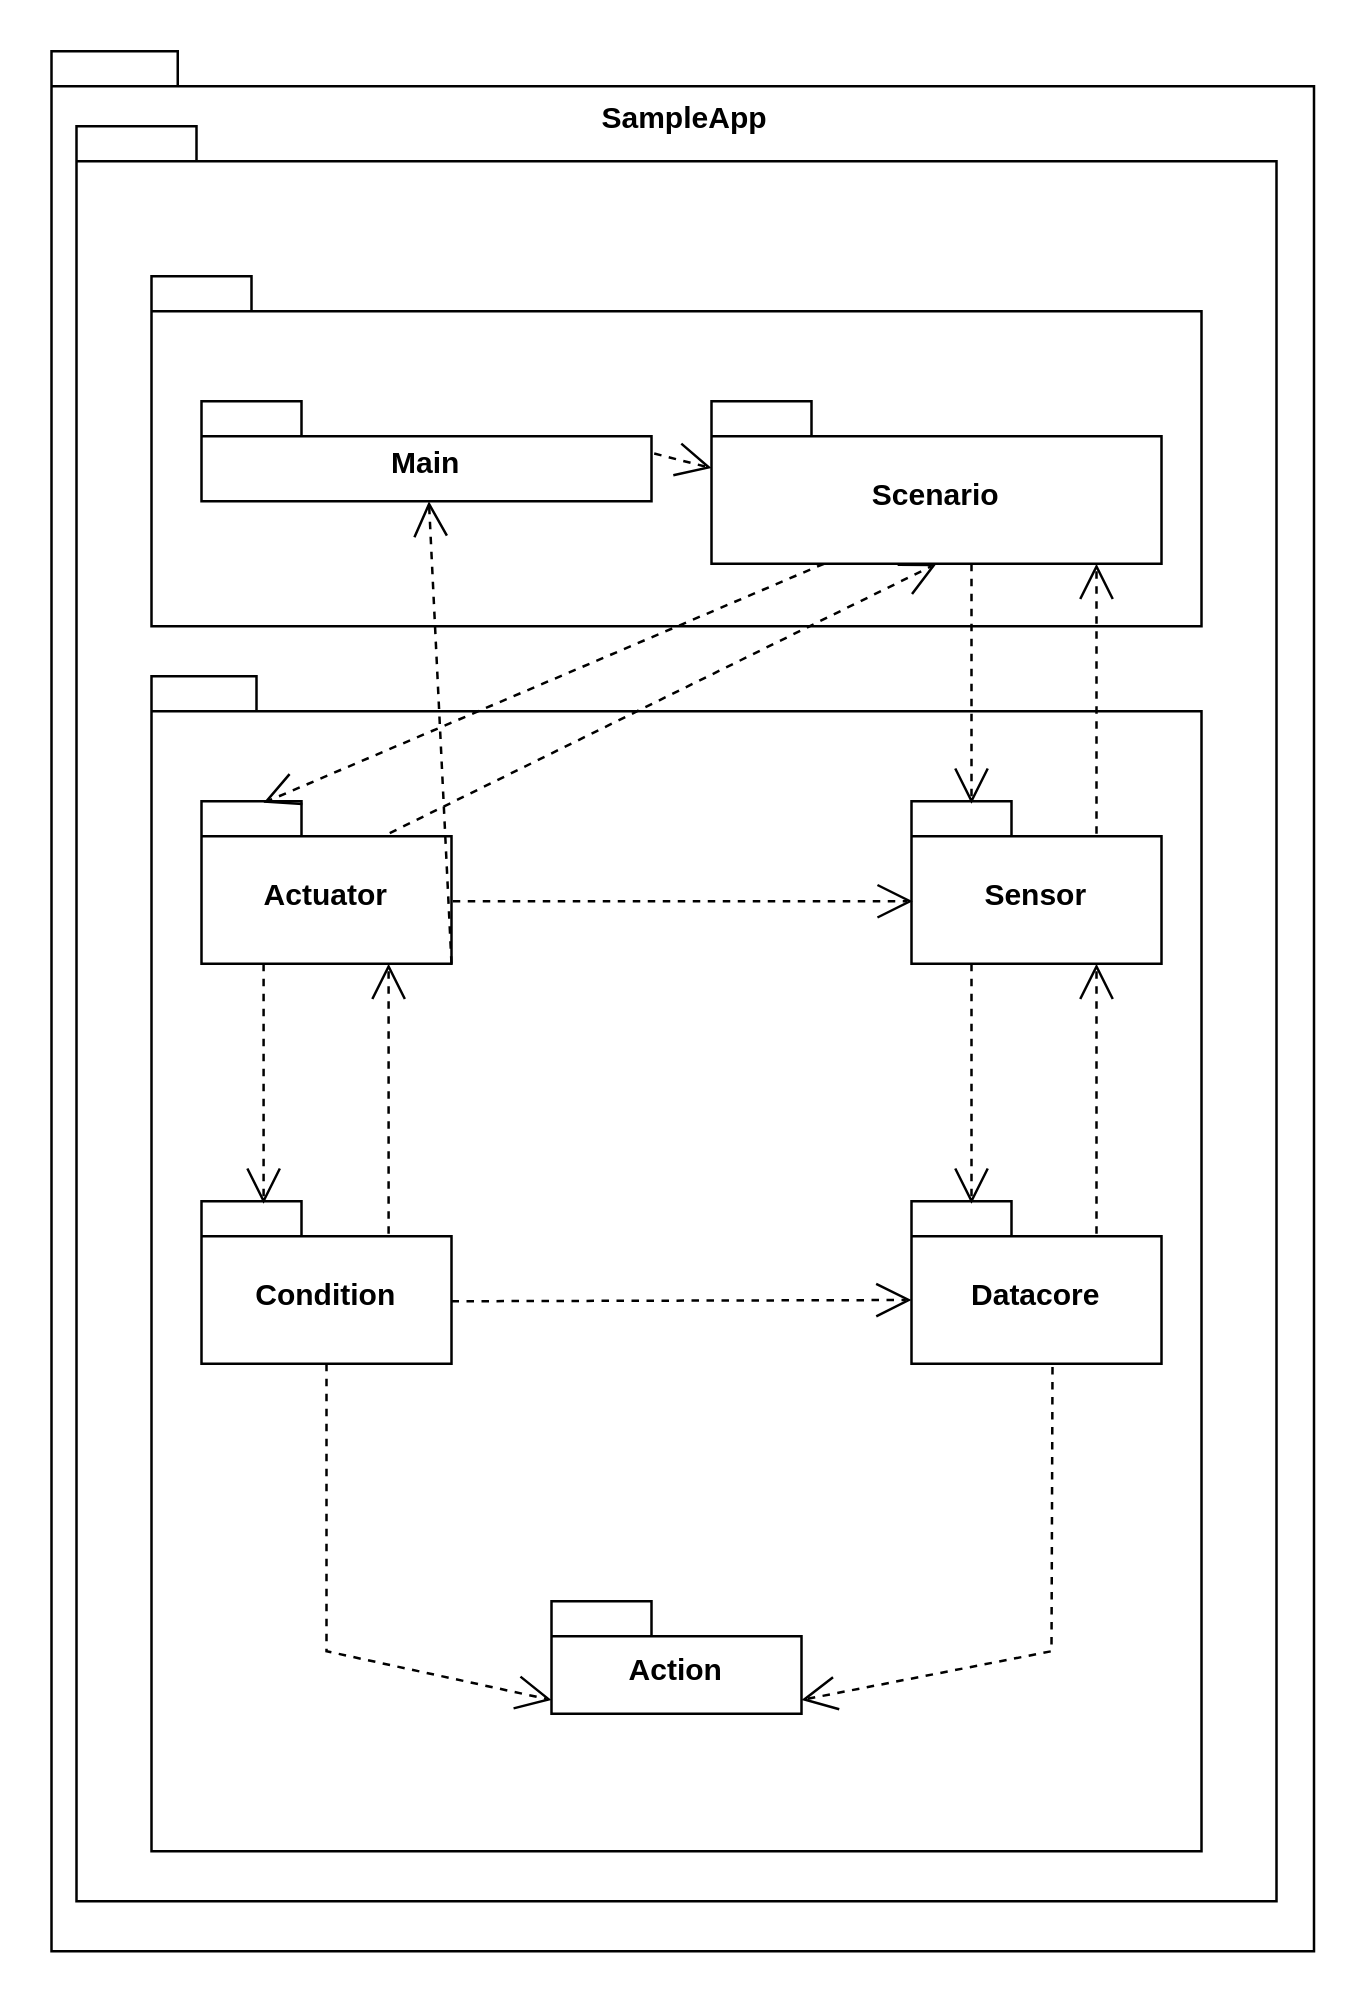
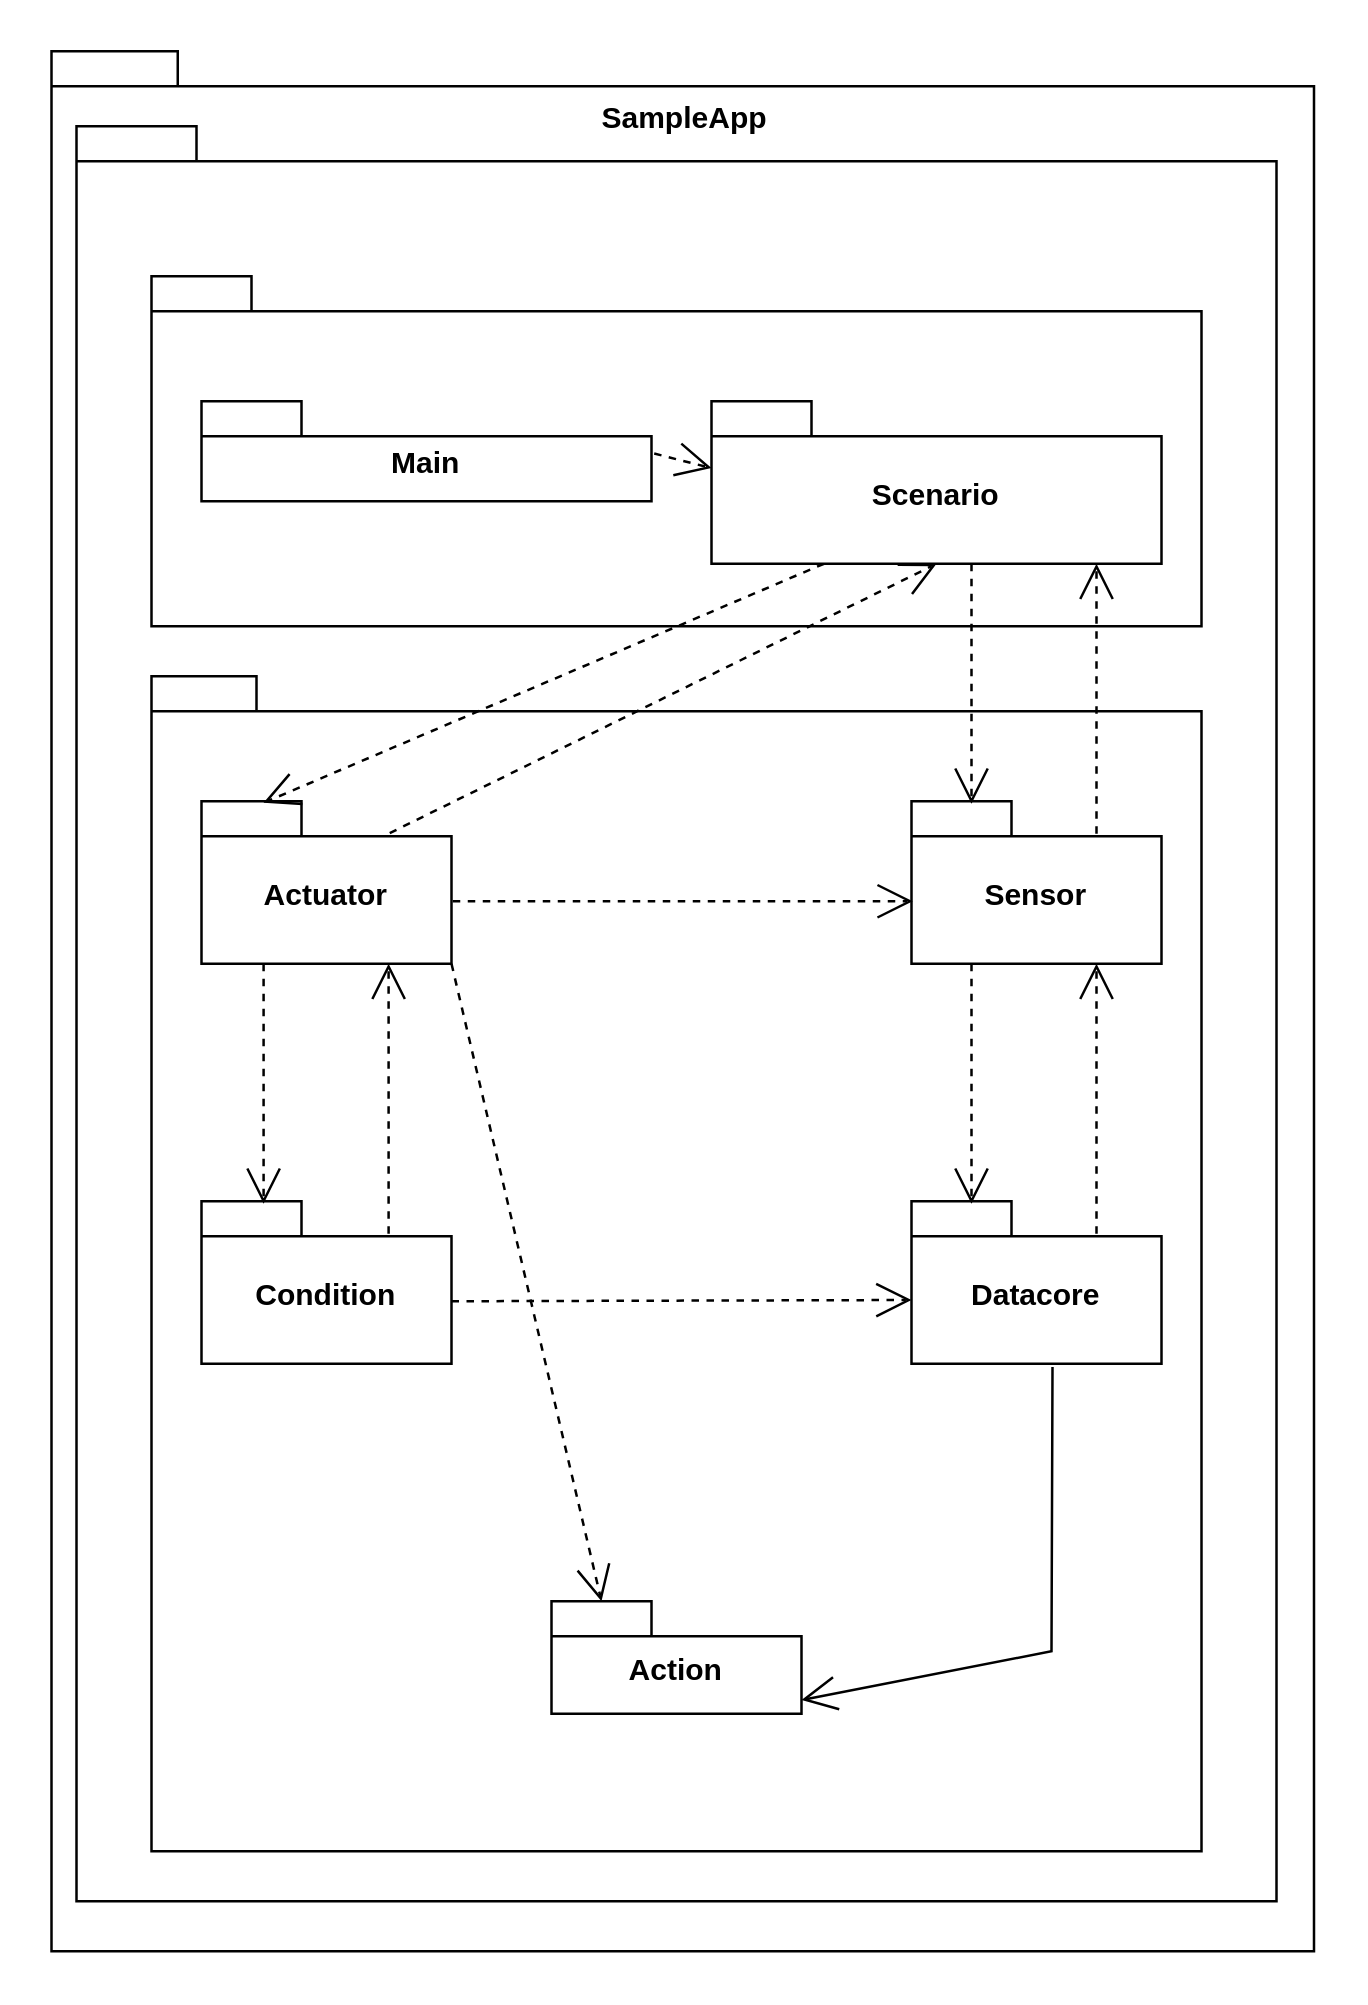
edge "Actuator" -> "Main": now "Actuator" -> "Action"
edge "Condition" -> "Action": removed
edge "Datacore" -> "Action": style dashed -> solid
